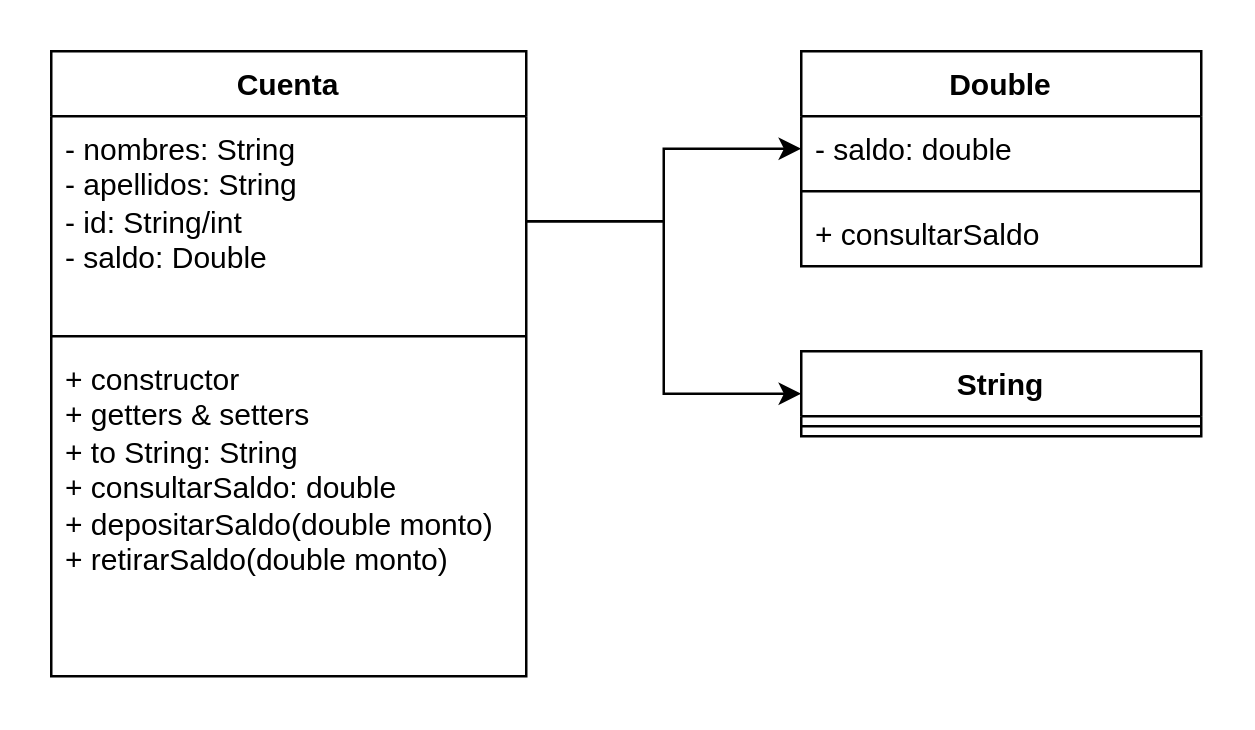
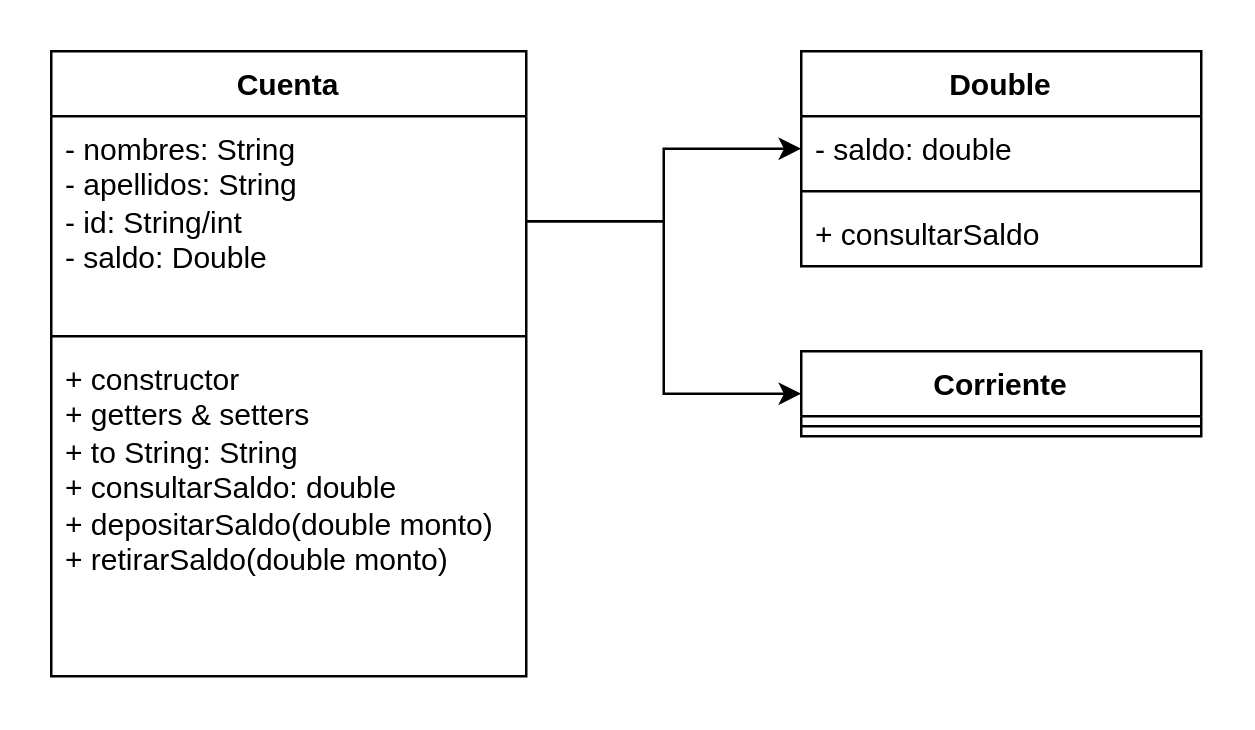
node "String": label "String" -> "Corriente"
